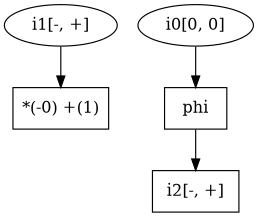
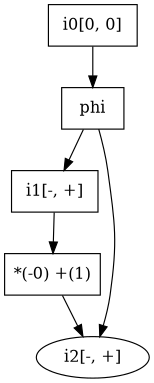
node "i1[-, +]": shape ellipse -> box
node "i0[0, 0]": shape ellipse -> box
edge "phi" -> "i1[-, +]": added
node "i2[-, +]": shape box -> ellipse
edge "*(-0) +(1)" -> "i2[-, +]": added
